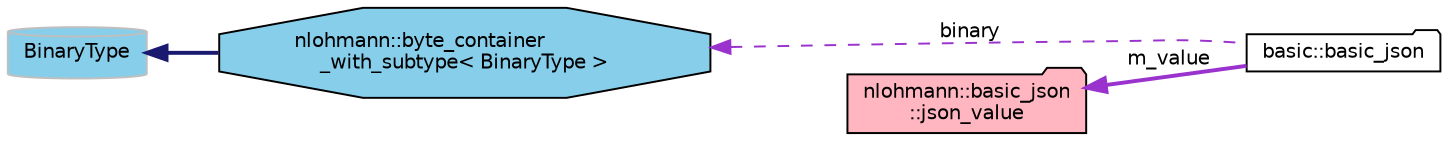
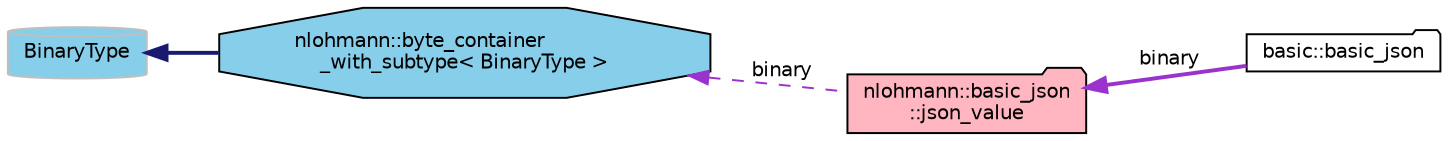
edge "basic::basic_json" -> "nlohmann::byte_container _with_subtype< BinaryType >": now "nlohmann::basic_json ::json_value" -> "nlohmann::byte_container _with_subtype< BinaryType >"
edge "basic::basic_json" -> "nlohmann::basic_json ::json_value": label " m_value" -> " binary"
